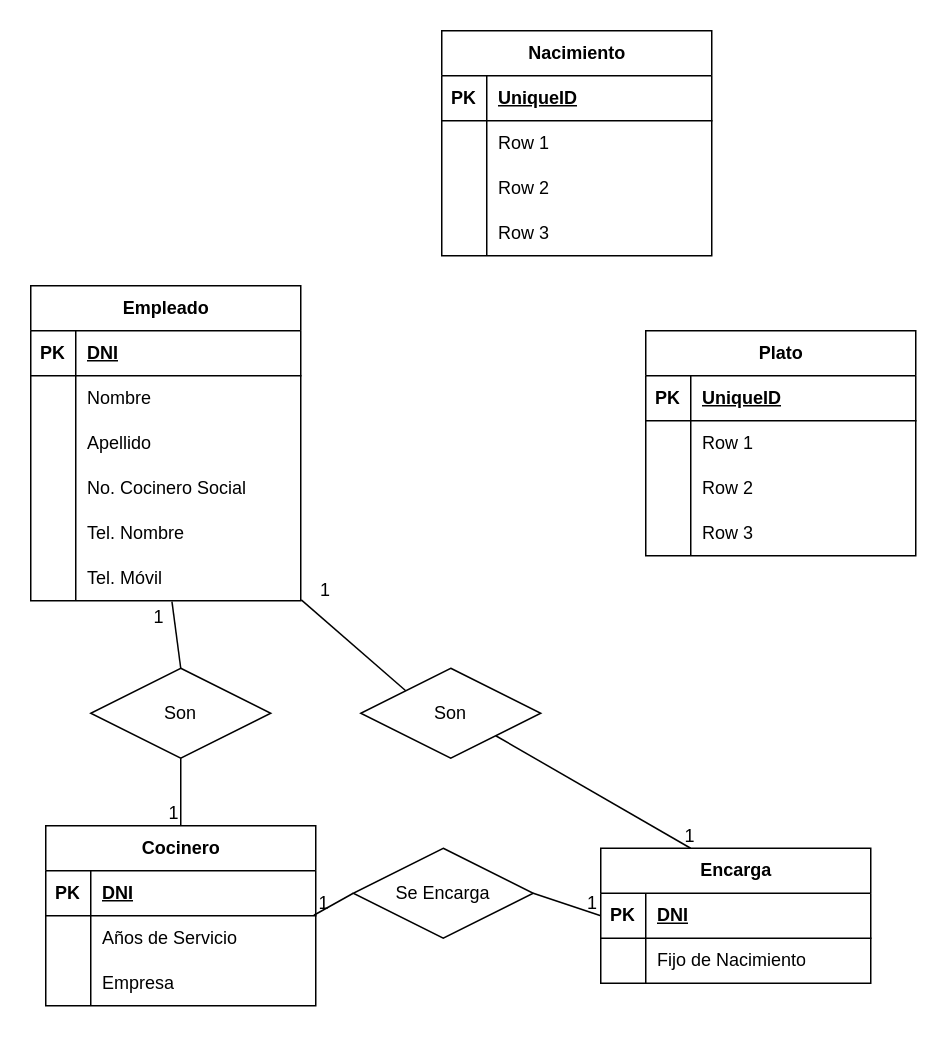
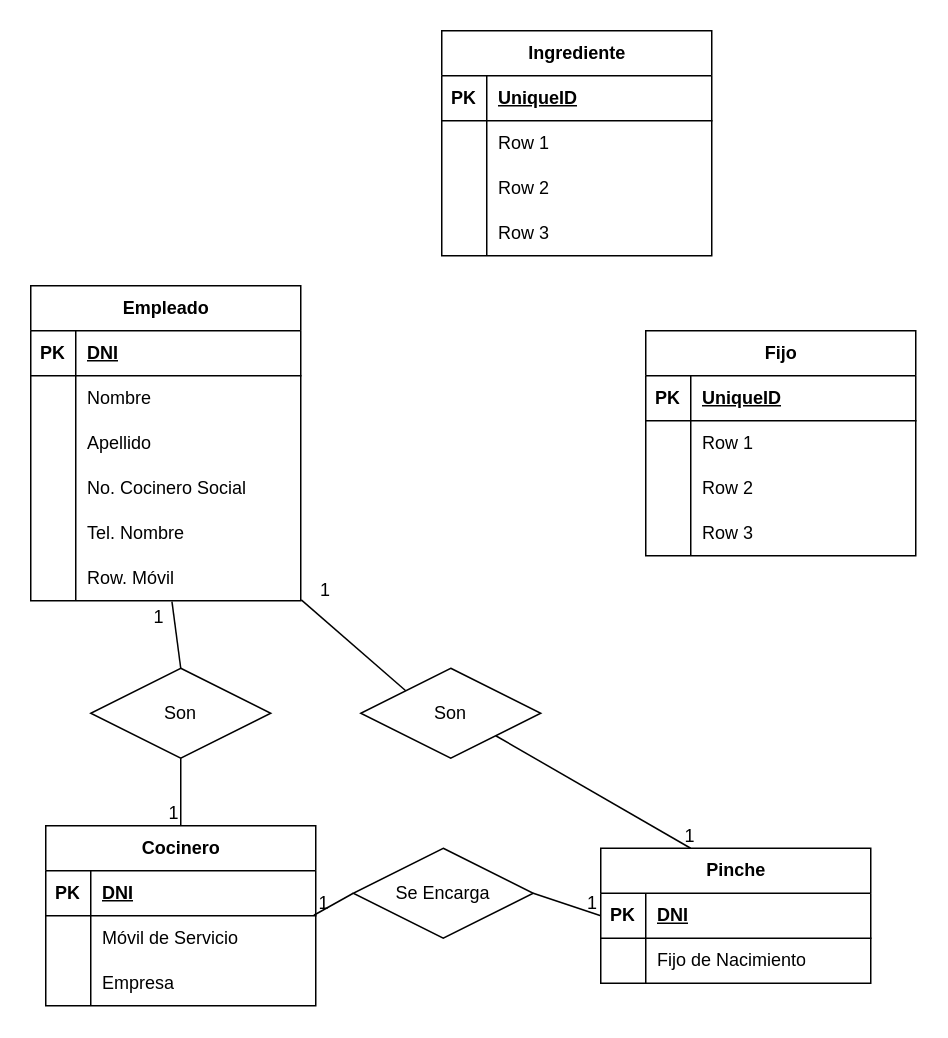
node "Nacimiento": label "Nacimiento" -> "Ingrediente"
node "Plato": label "Plato" -> "Fijo"
node "Tel. Móvil": label "Tel. Móvil" -> "Row. Móvil"
node "Encarga": label "Encarga" -> "Pinche"
node "Años de Servicio": label "Años de Servicio" -> "Móvil de Servicio"
